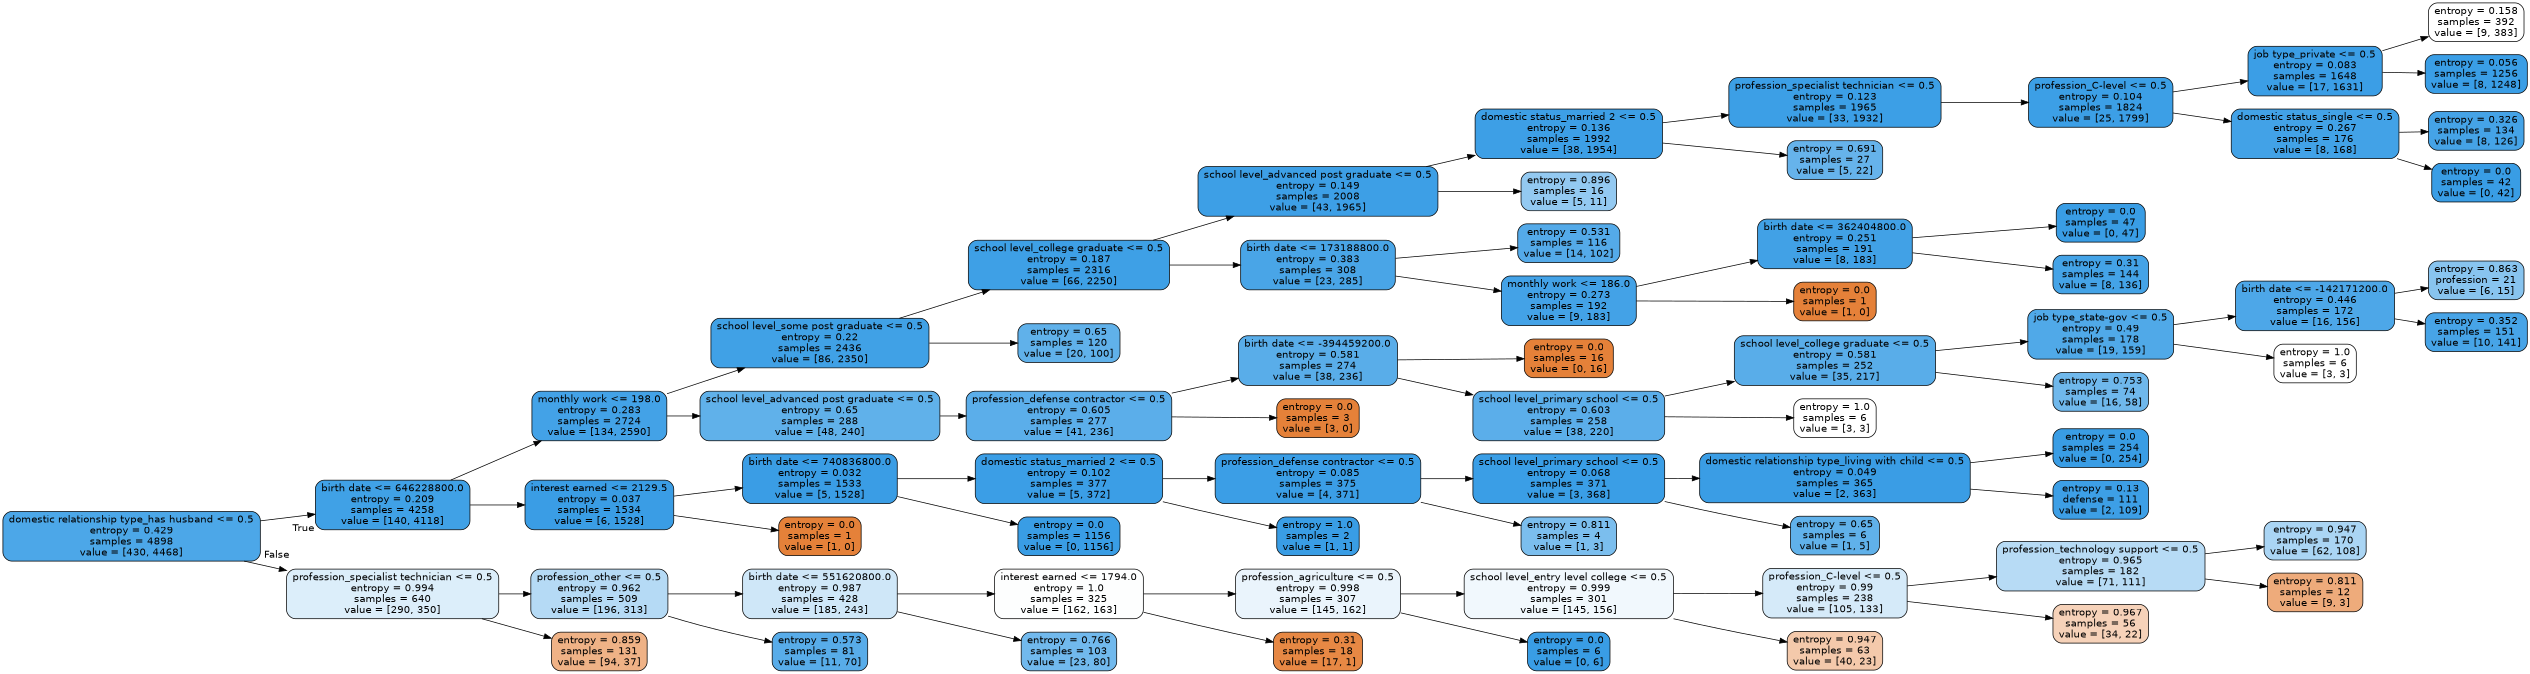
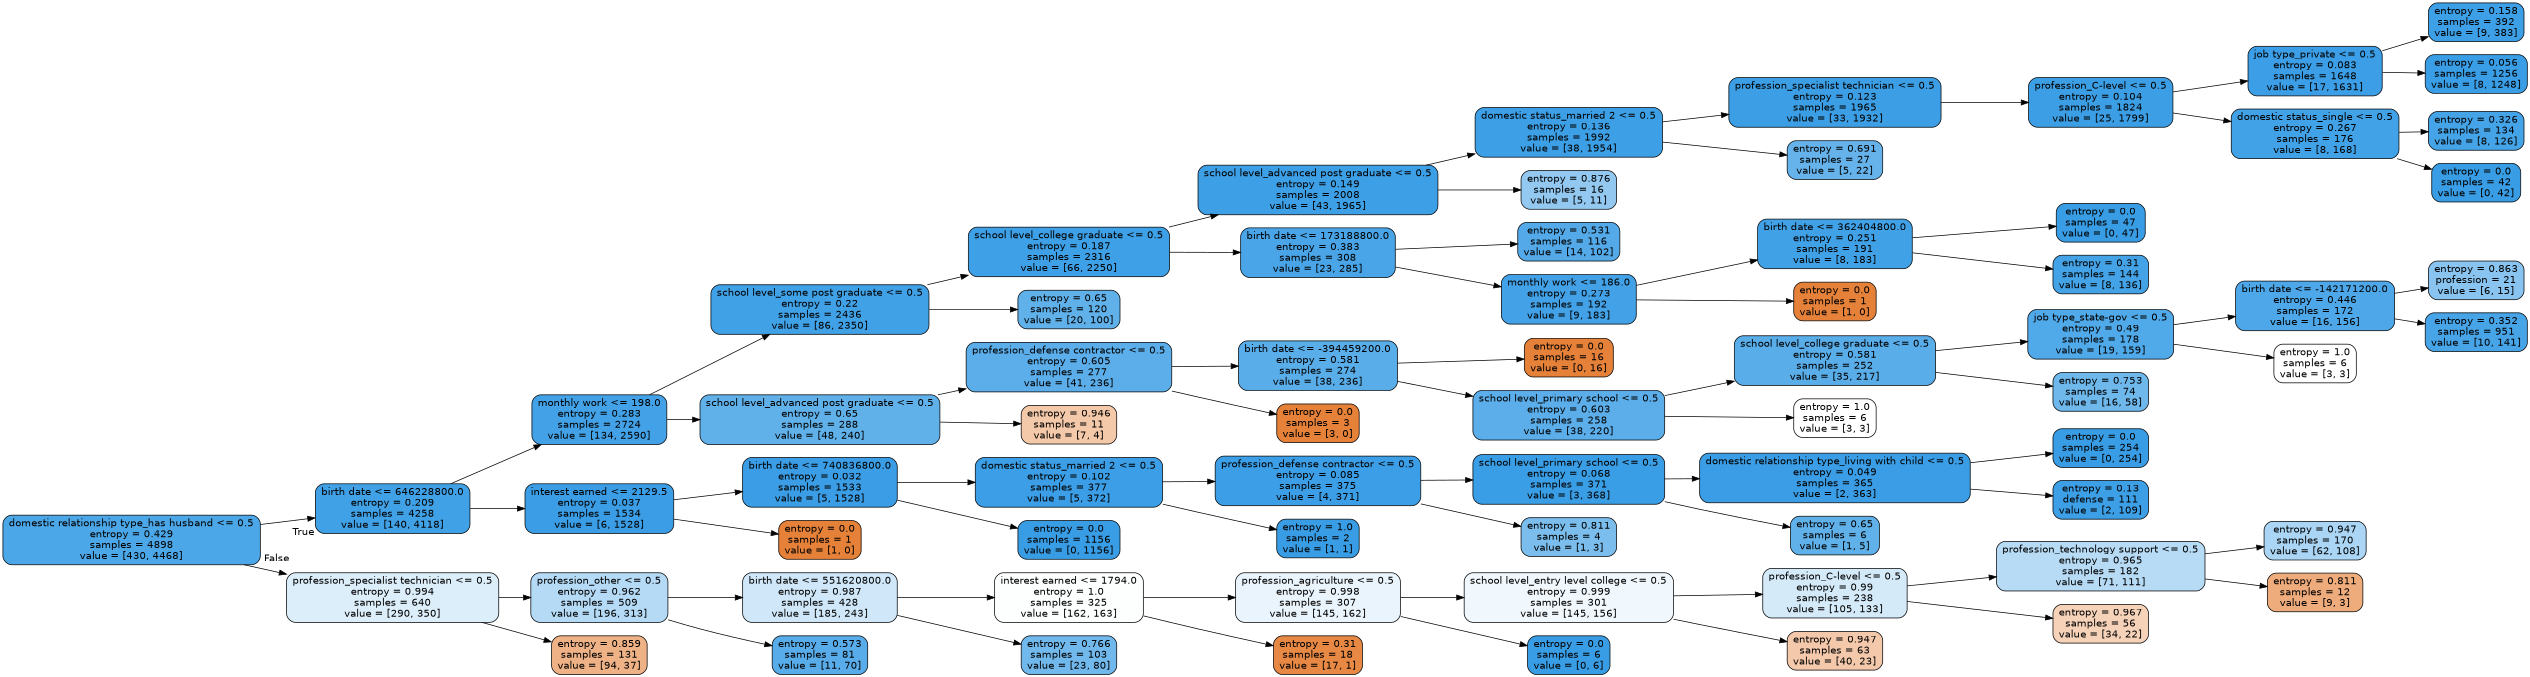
node "entropy = 0.158 samples = 392 value = [9, 383]": fillcolor #e5813900 -> #399de5f9
node "entropy = 0.896 samples = 16 value = [5, 11]": label "entropy = 0.896 samples = 16 value = [5, 11]" -> "entropy = 0.876 samples = 16 value = [5, 11]"
node "entropy = 0.352 samples = 151 value = [10, 141]": label "entropy = 0.352 samples = 151 value = [10, 141]" -> "entropy = 0.352 samples = 951 value = [10, 141]"
node "entropy = 0.946 samples = 11 value = [7, 4]": added
